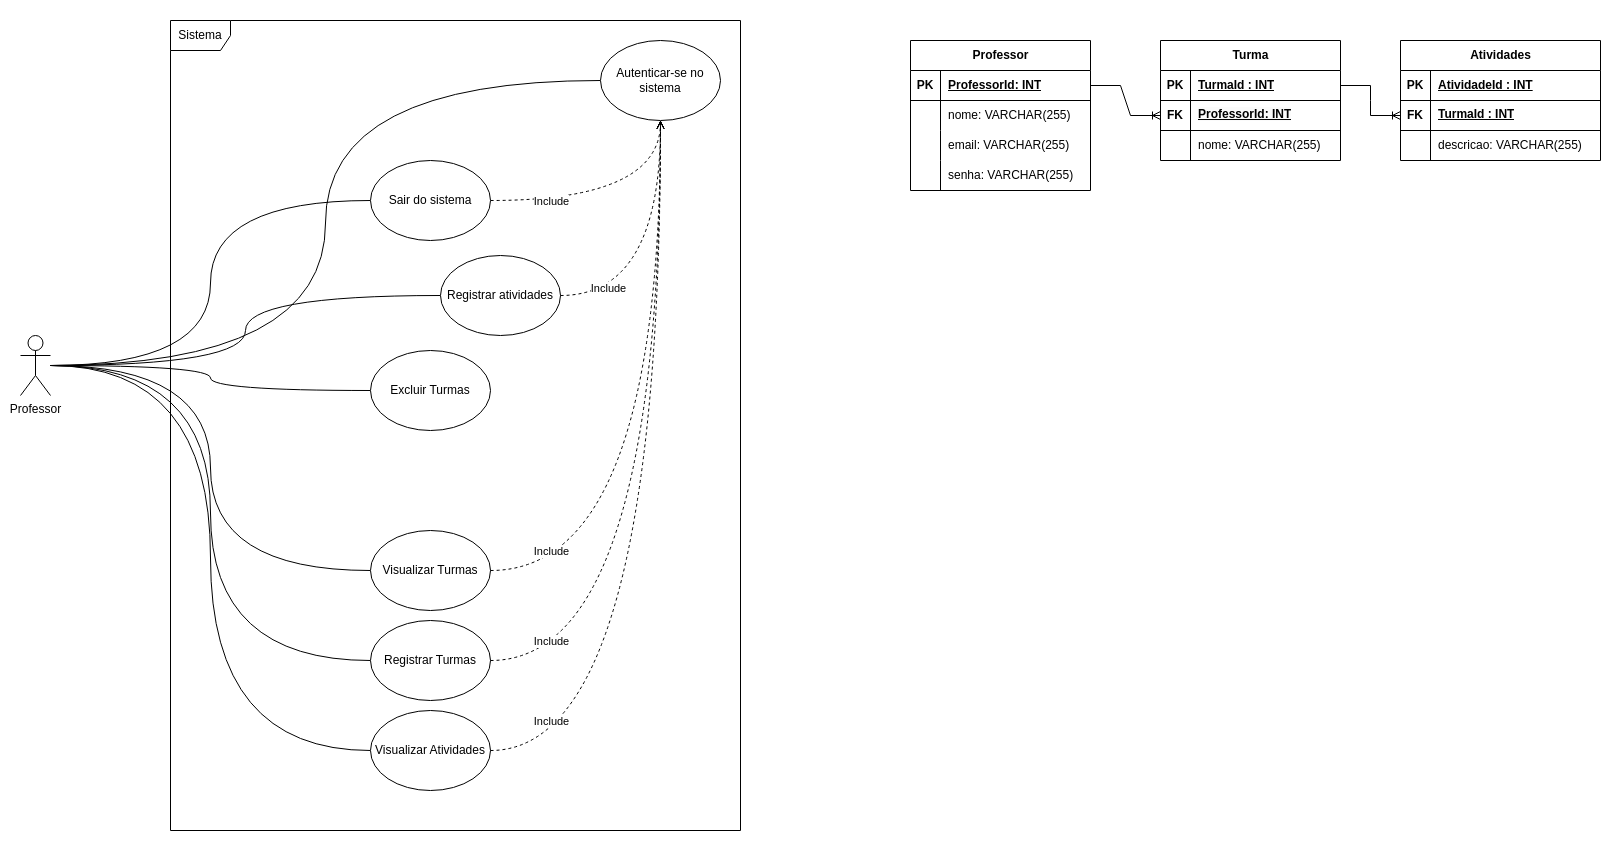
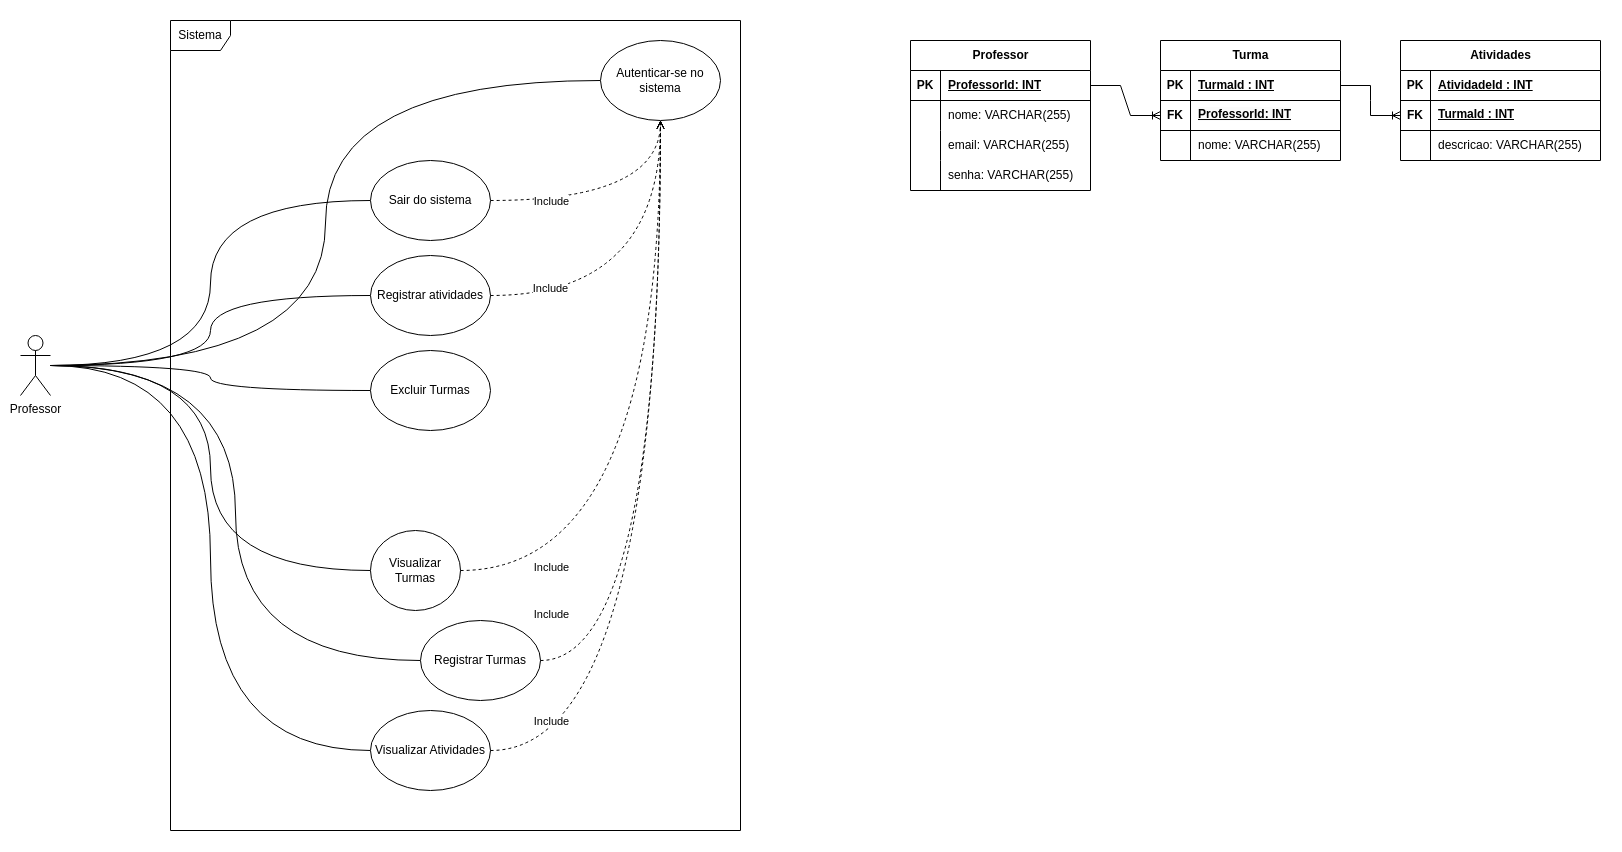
node "Registrar atividades": moved (501, 296) -> (431, 296)
node "Visualizar Turmas": size 120x80 -> 90x80
node "Registrar Turmas": moved (431, 661) -> (481, 661)
